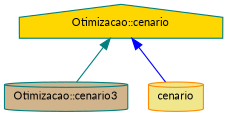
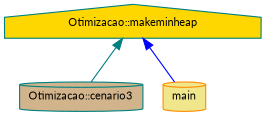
node "Otimizacao::cenario": label "Otimizacao::cenario" -> "Otimizacao::makeminheap"
node "cenario": label "cenario" -> "main"
